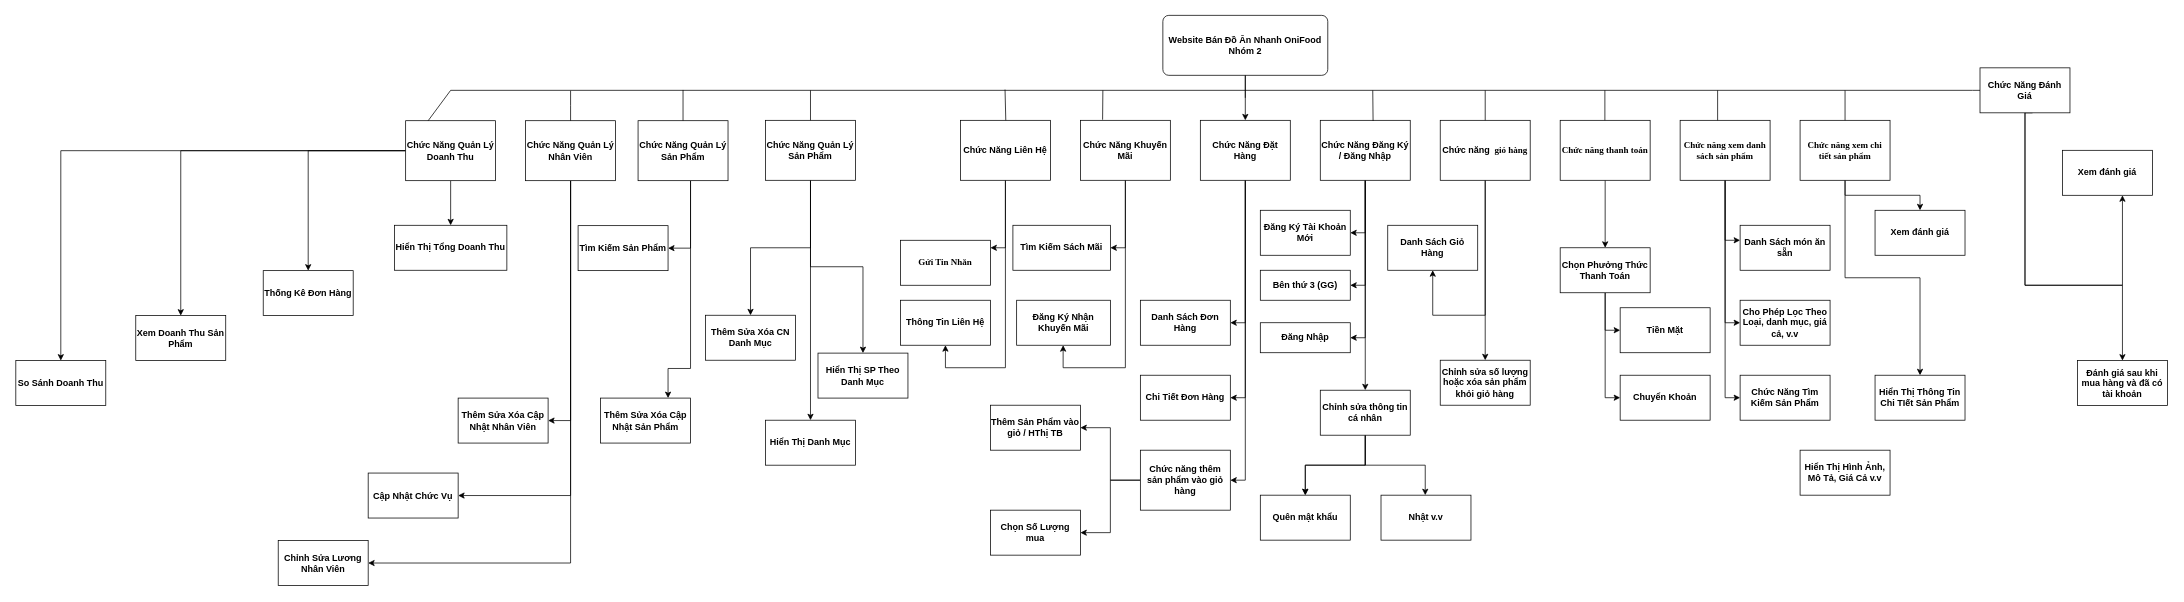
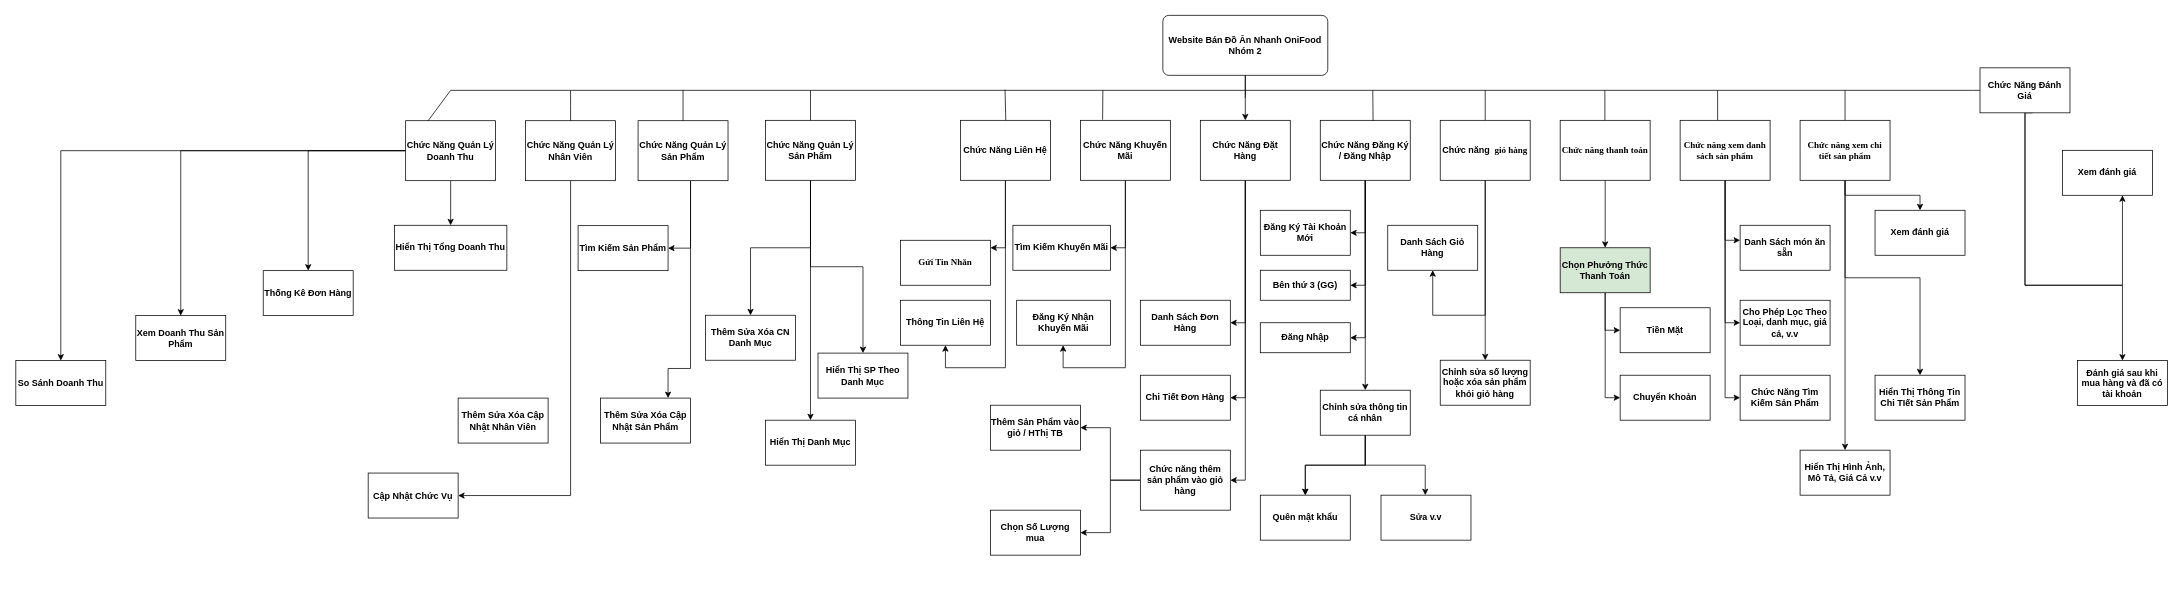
node "Tìm Kiếm Sách Mãi": label "Tìm Kiếm Sách Mãi" -> "Tìm Kiếm Khuyến Mãi"
node "Chọn Phưởng Thức Thanh Toán": fillcolor #ffffff -> #d5e8d4
edge "Chức Năng Quản Lý Nhân Viên" -> "Thêm Sửa Xóa Cập Nhật Nhân Viên": removed
edge "Chức năng xem chi tiết sản phẩm" -> "Hiển Thị Hình Ảnh, Mô Tả, Giá Cả v.v": added
node "Nhật v.v": label "Nhật v.v" -> "Sửa v.v"
edge "Chức Năng Quản Lý Nhân Viên" -> "Chỉnh Sửa Lương Nhân Viên": removed
node "Chỉnh Sửa Lương Nhân Viên": removed
